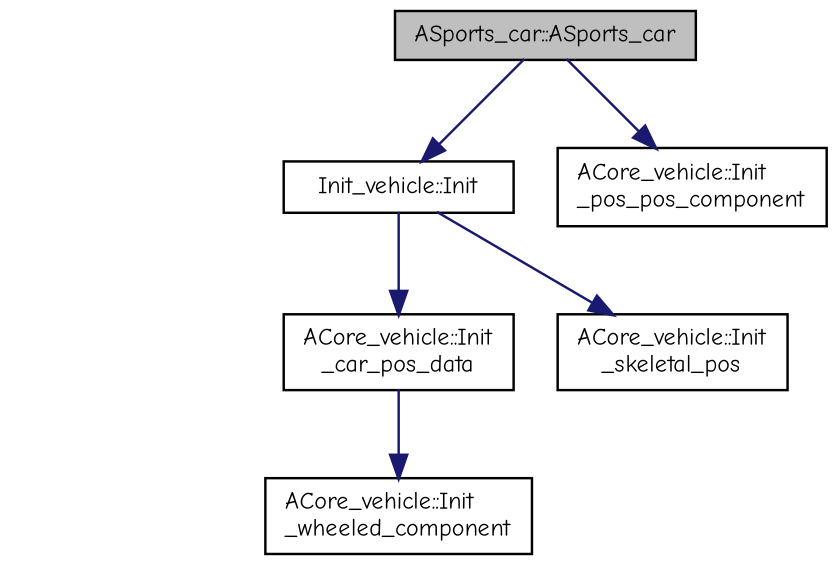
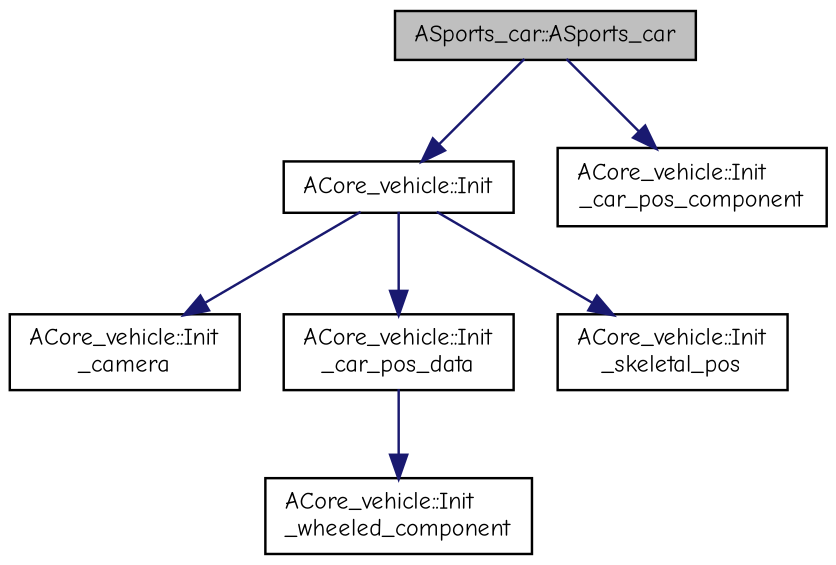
node "Init_vehicle::Init": label "Init_vehicle::Init" -> "ACore_vehicle::Init"
node "ACore_vehicle::Init _pos_pos_component": label "ACore_vehicle::Init _pos_pos_component" -> "ACore_vehicle::Init _car_pos_component"
node "ACore_vehicle::Init _camera": added
